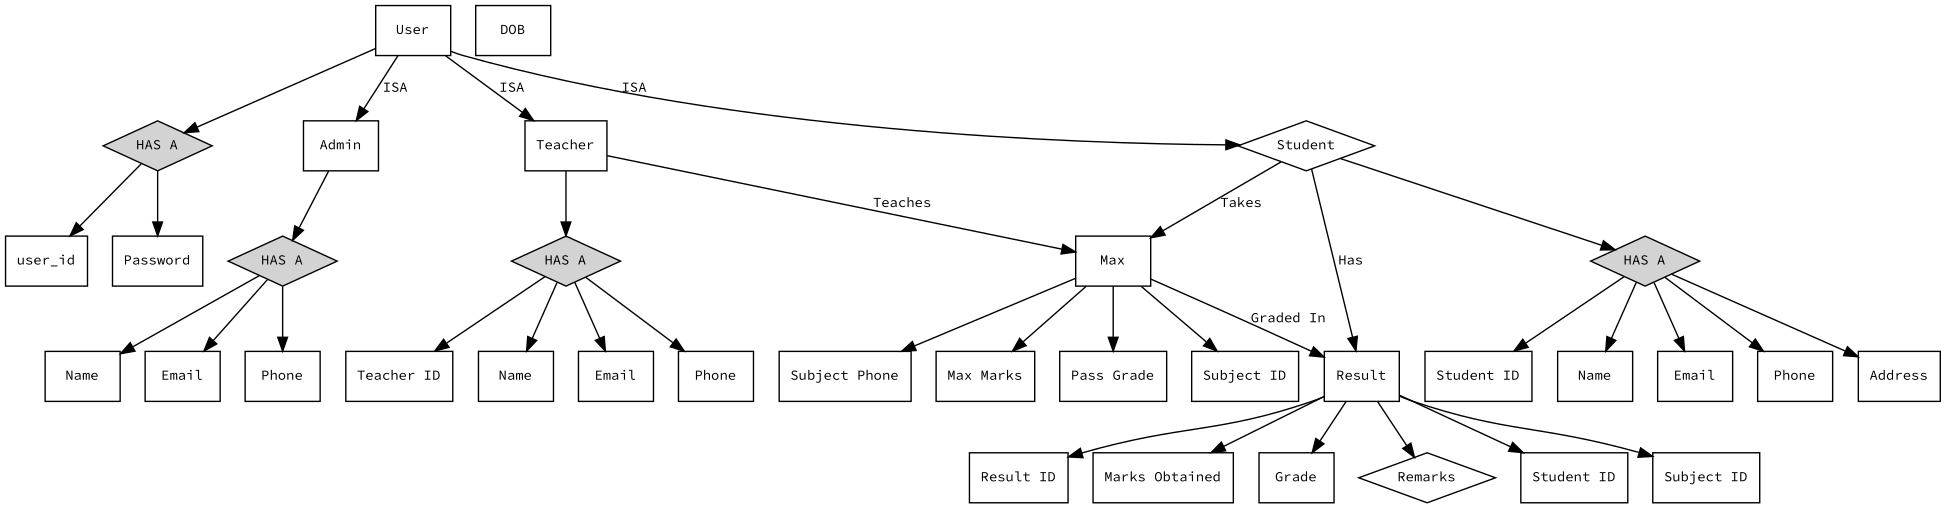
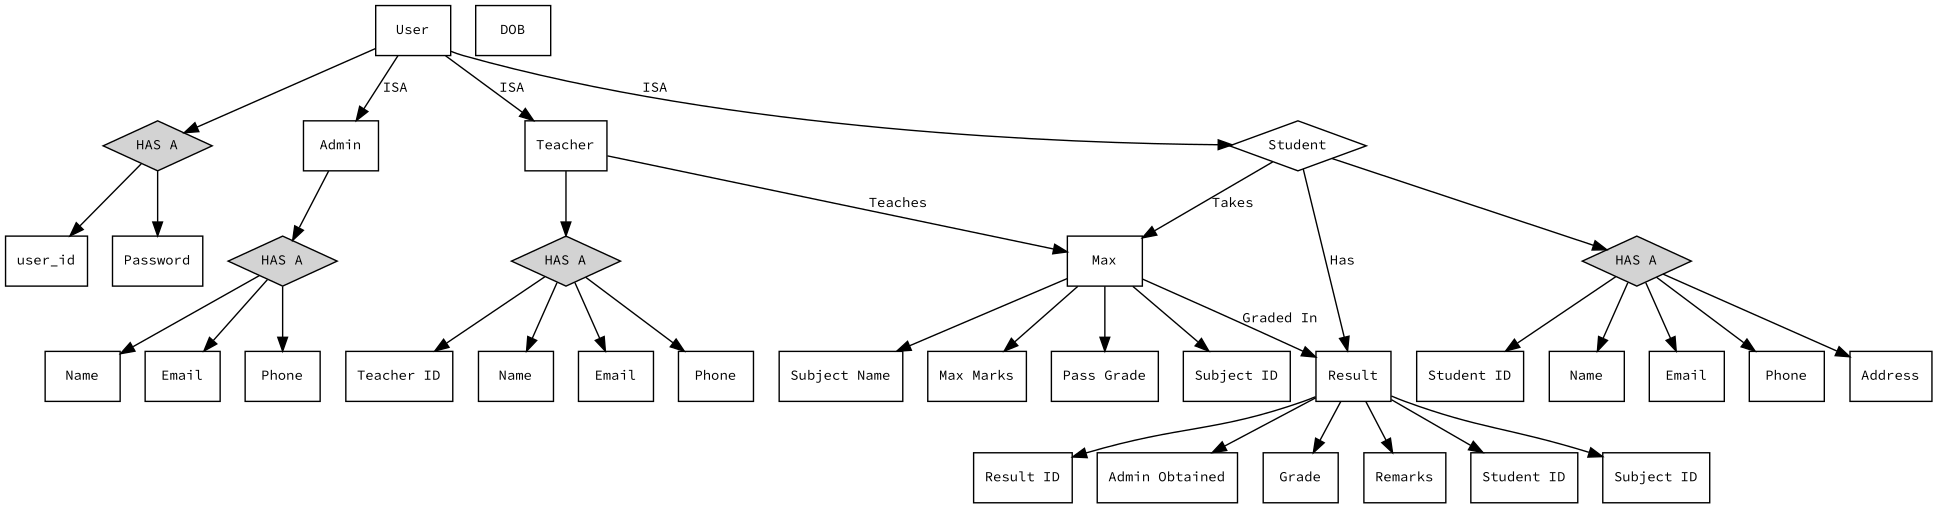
node "Subject Phone": label "Subject Phone" -> "Subject Name"
node "Marks Obtained": label "Marks Obtained" -> "Admin Obtained"
node "Remarks": shape diamond -> box
